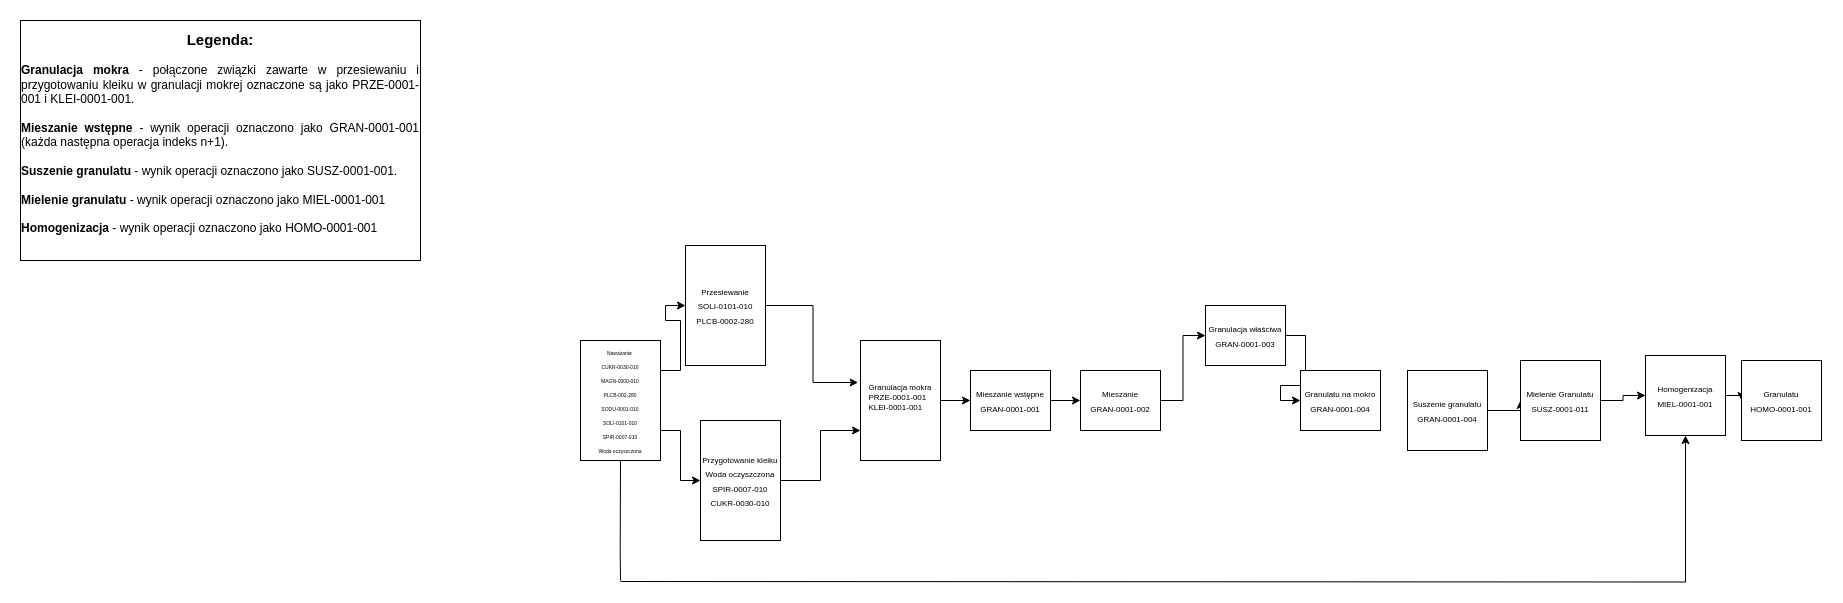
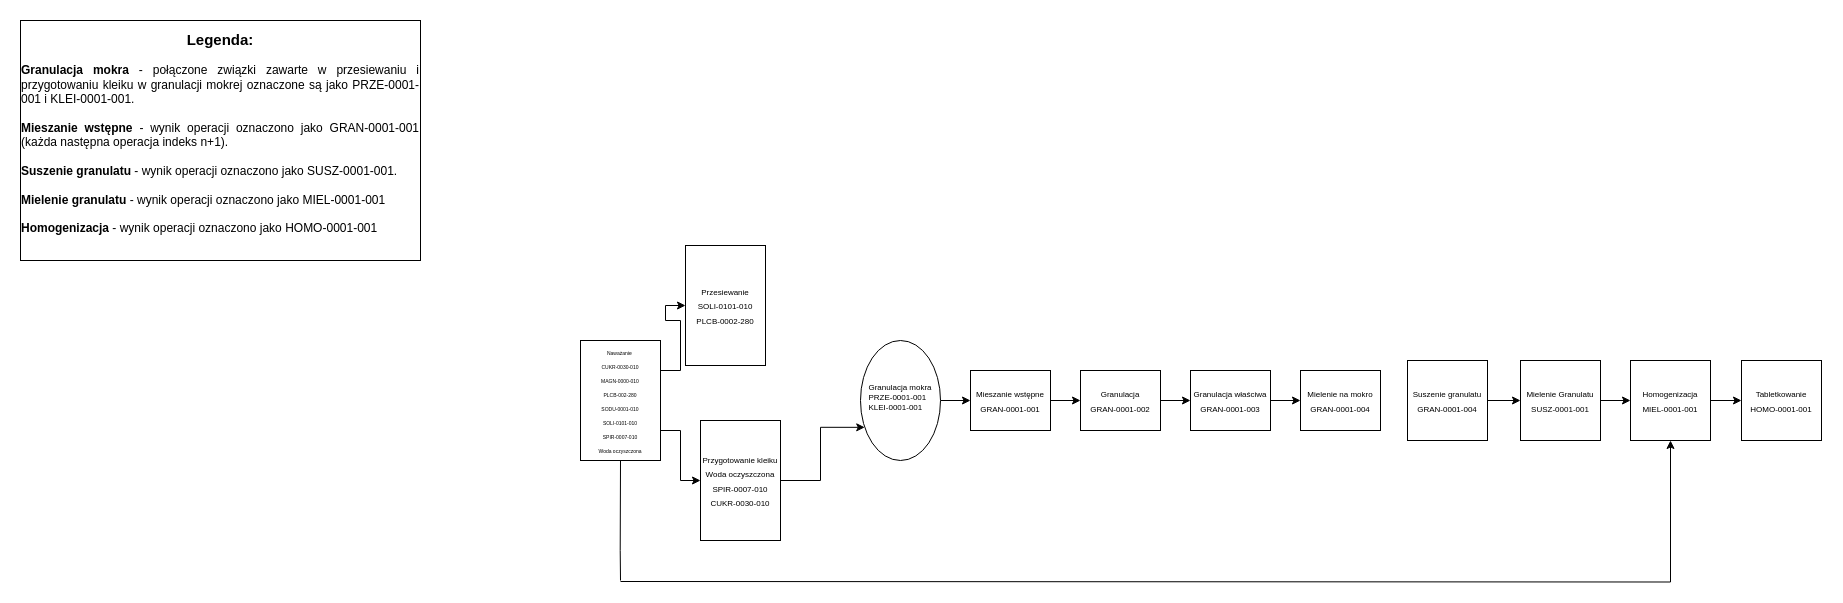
node "Granulacja właściwa GRAN-0001-003": moved (1246, 336) -> (1231, 401)
edge "Przesiewanie SOLI-0101-010 PLCB-0002-280" -> "Granulacja mokra PRZE-0001-001 KLEI-0001-001": removed
node "Homogenizacja MIEL-0001-001": moved (1686, 396) -> (1671, 401)
node "Granulacja mokra PRZE-0001-001 KLEI-0001-001": shape rectangle -> ellipse
node "Mieszanie GRAN-0001-002": label "Mieszanie GRAN-0001-002" -> "Granulacja GRAN-0001-002"
node "Granulatu na mokro GRAN-0001-004": label "Granulatu na mokro GRAN-0001-004" -> "Mielenie na mokro GRAN-0001-004"
node "Mielenie Granulatu SUSZ-0001-011": label "Mielenie Granulatu SUSZ-0001-011" -> "Mielenie Granulatu SUSZ-0001-001"
node "Granulatu HOMO-0001-001": label "Granulatu HOMO-0001-001" -> "Tabletkowanie HOMO-0001-001"
node "Suszenie granulatu GRAN-0001-004": moved (1448, 411) -> (1448, 401)
